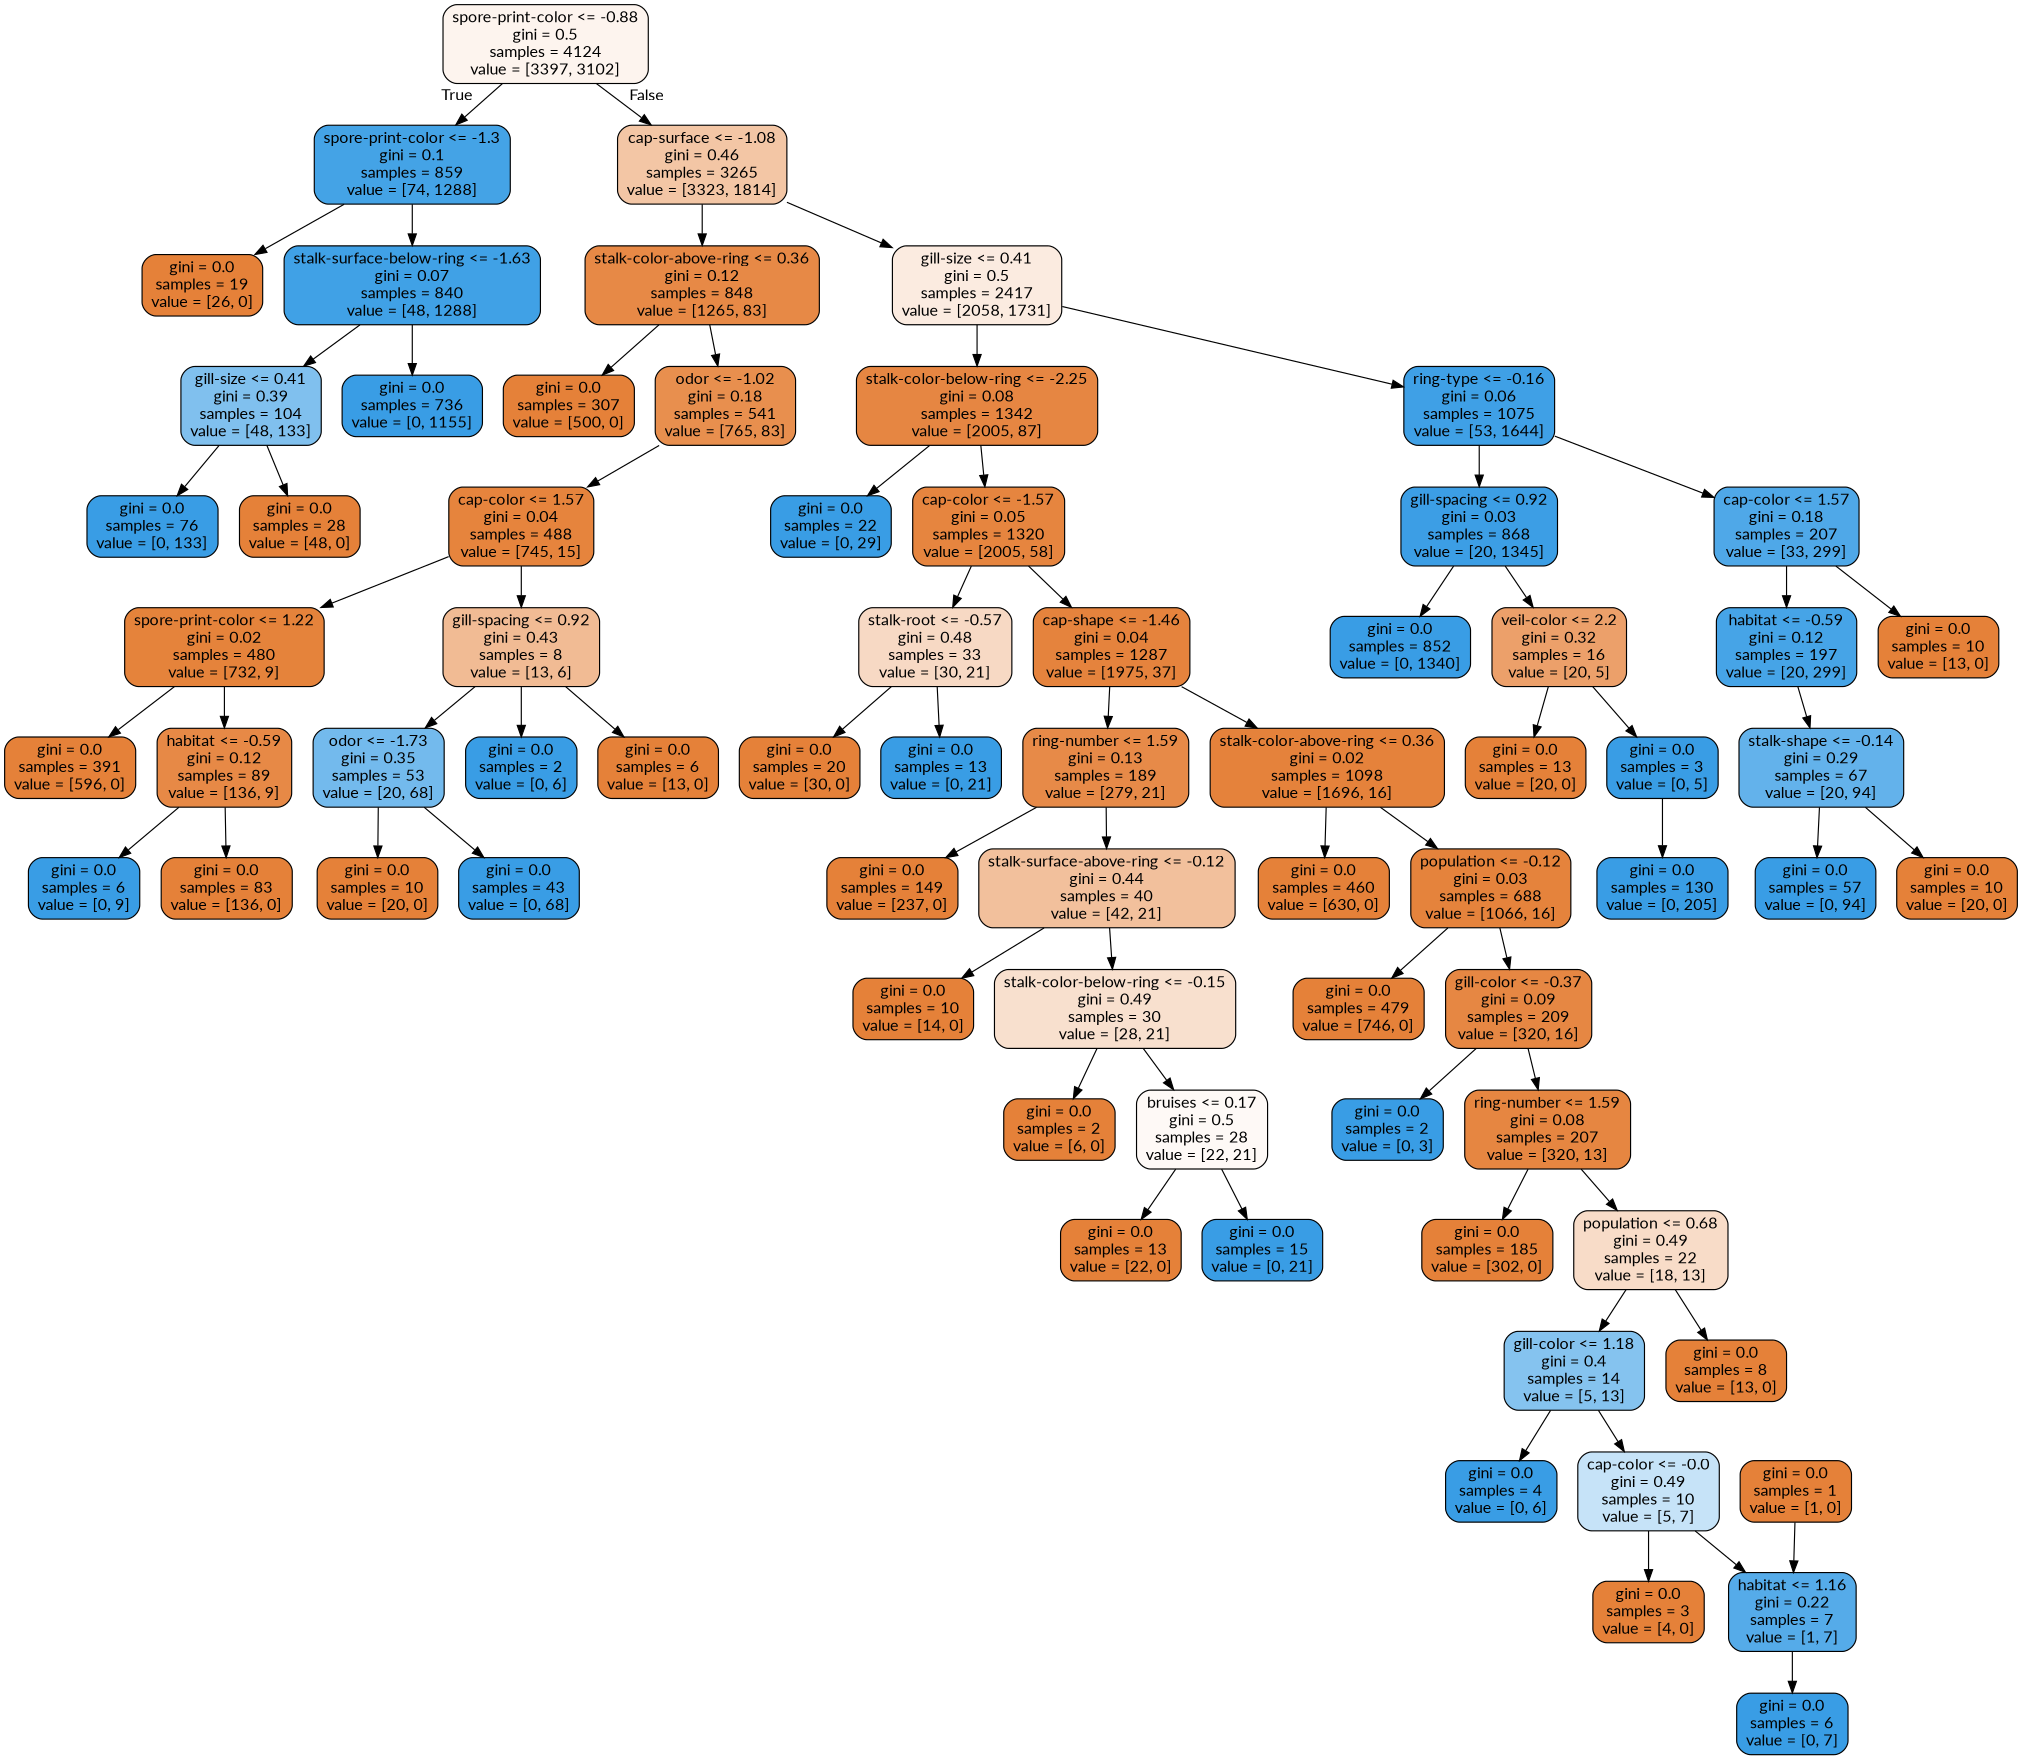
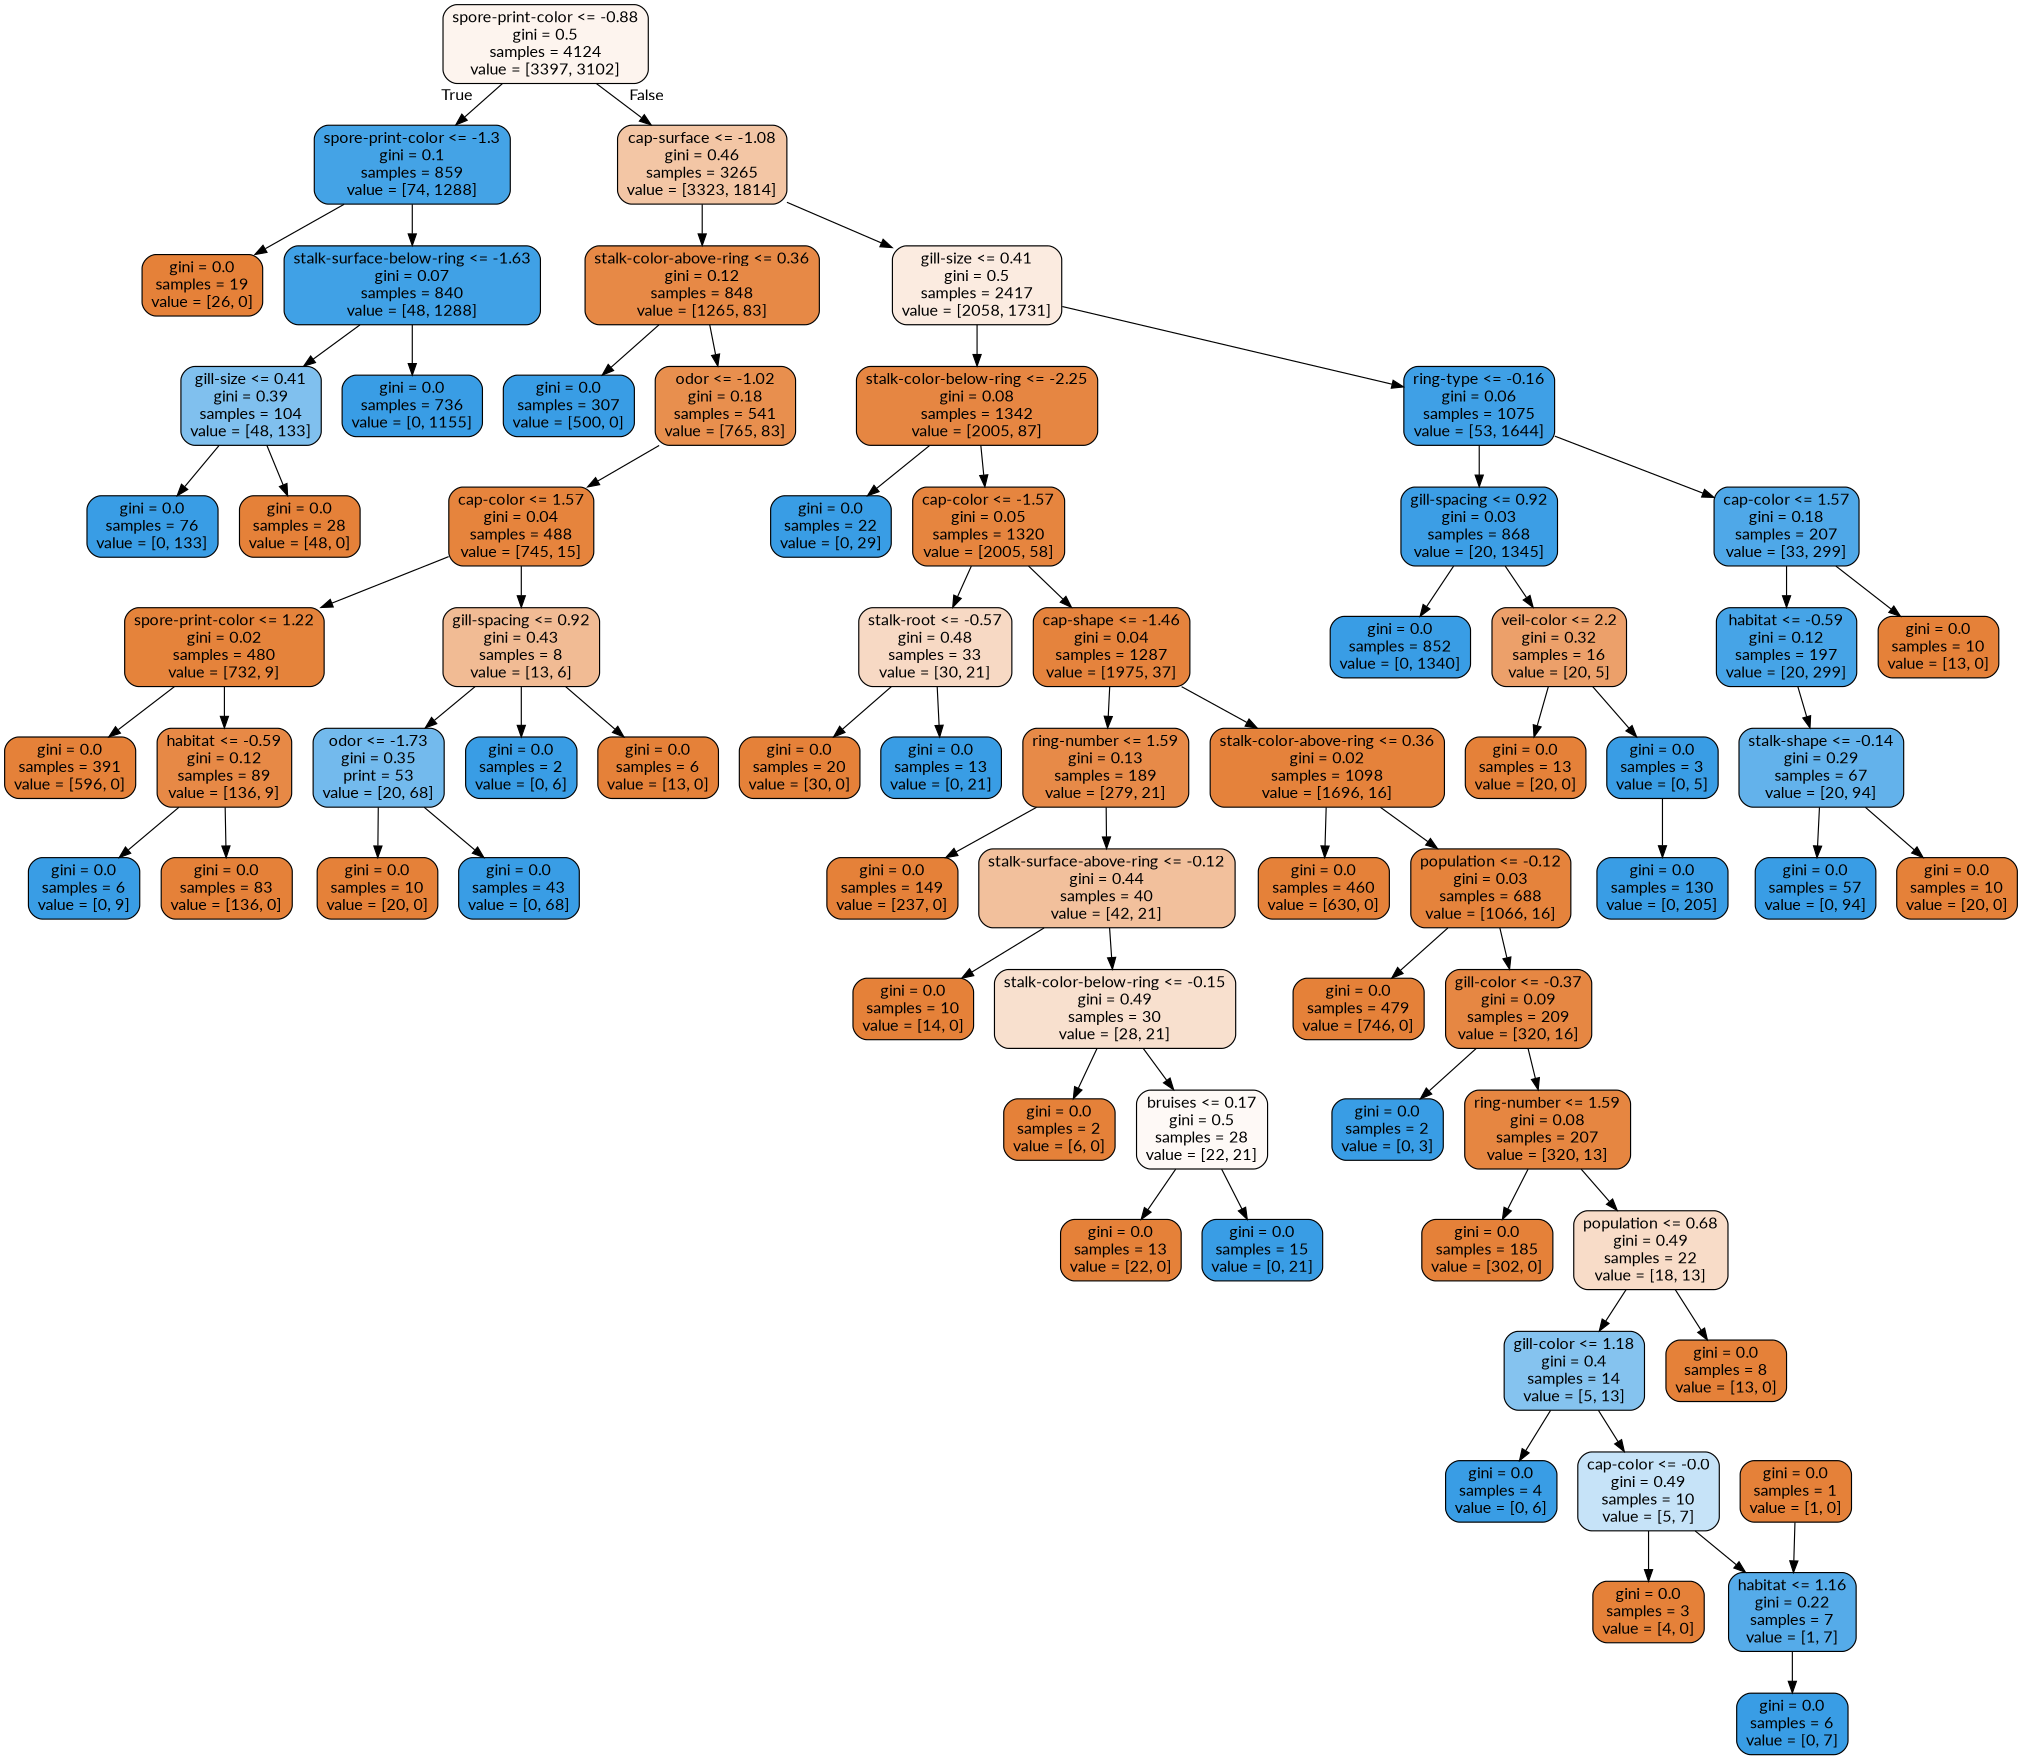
node "gini = 0.0 samples = 307 value = [500, 0]": fillcolor #e58139 -> #399de5
node "odor <= -1.73 gini = 0.35 samples = 53 value = [20, 68]": label "odor <= -1.73 gini = 0.35 samples = 53 value = [20, 68]" -> "odor <= -1.73 gini = 0.35 print = 53 value = [20, 68]"
